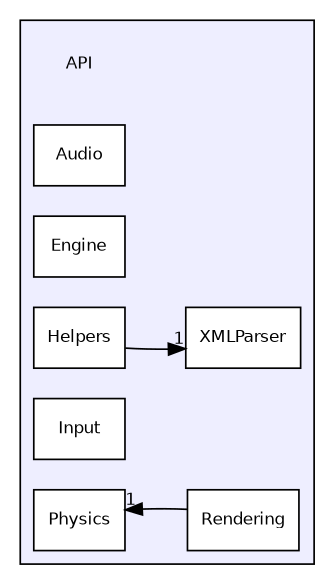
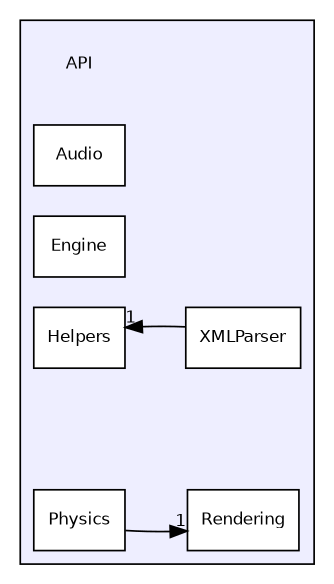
edge "Helpers" -> "XMLParser": reversed
node "Input": removed
edge "Rendering" -> "Physics": reversed
